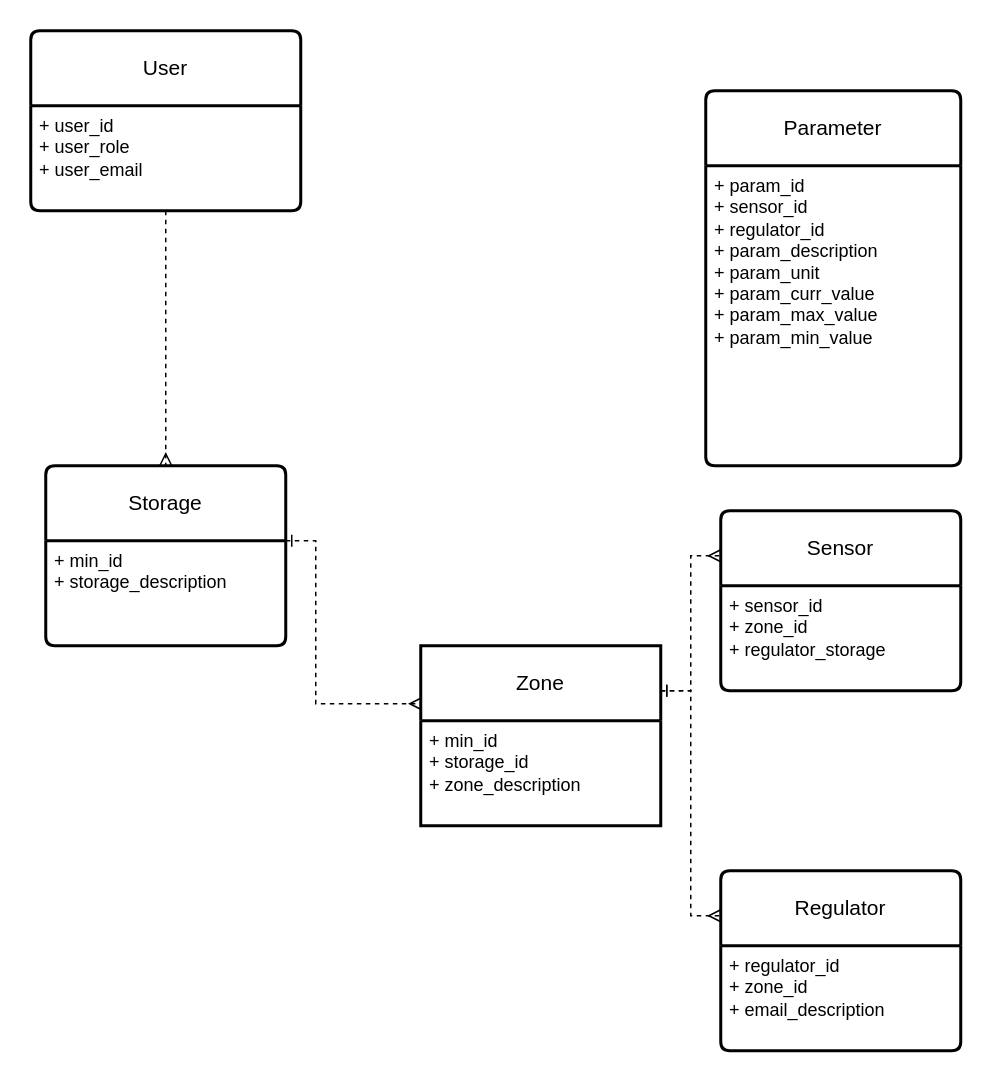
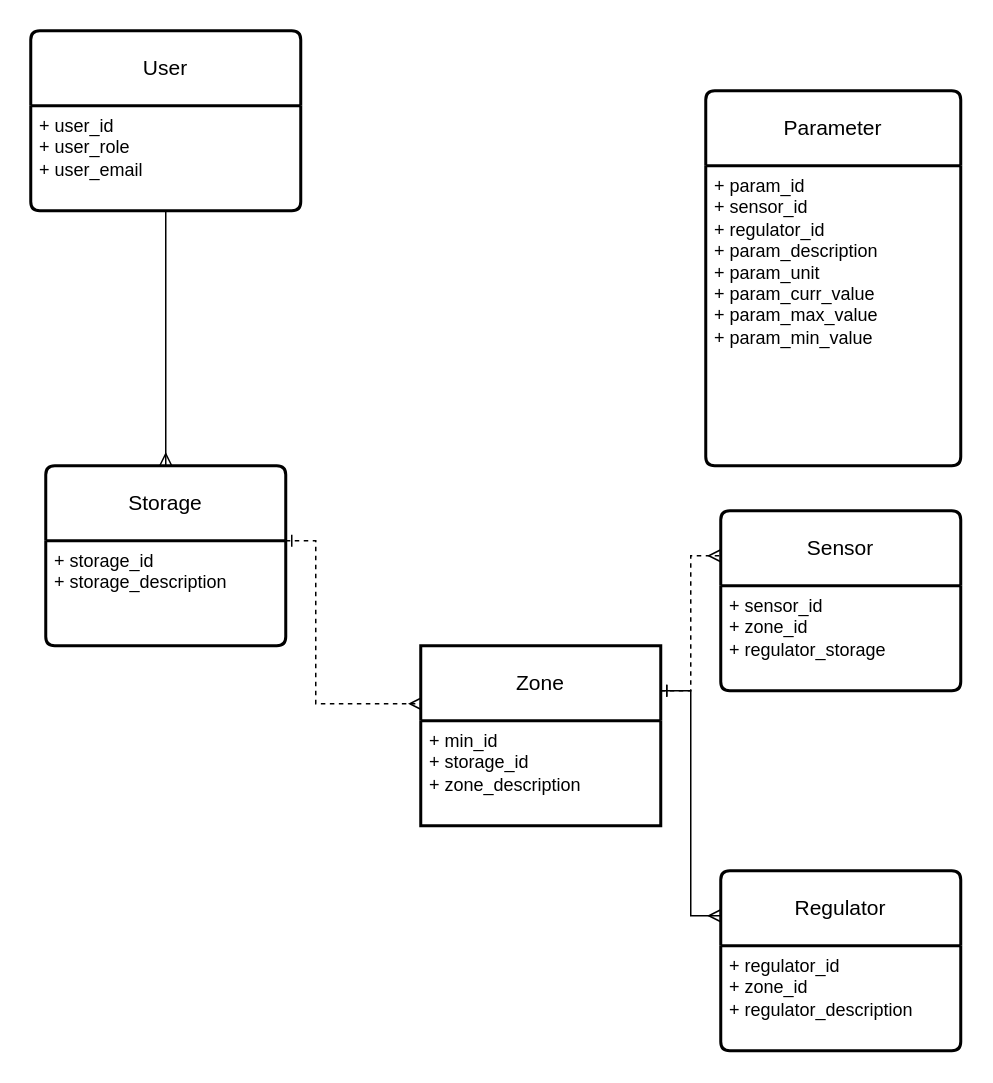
edge "+ user_id + user_role + user_email" -> "Storage": style dashed -> solid
node "+ min_id + storage_description": label "+ min_id + storage_description" -> "+ storage_id + storage_description"
edge "Zone" -- "Regulator": style dashed -> solid
node "+ regulator_id + zone_id + email_description": label "+ regulator_id + zone_id + email_description" -> "+ regulator_id + zone_id + regulator_description"
